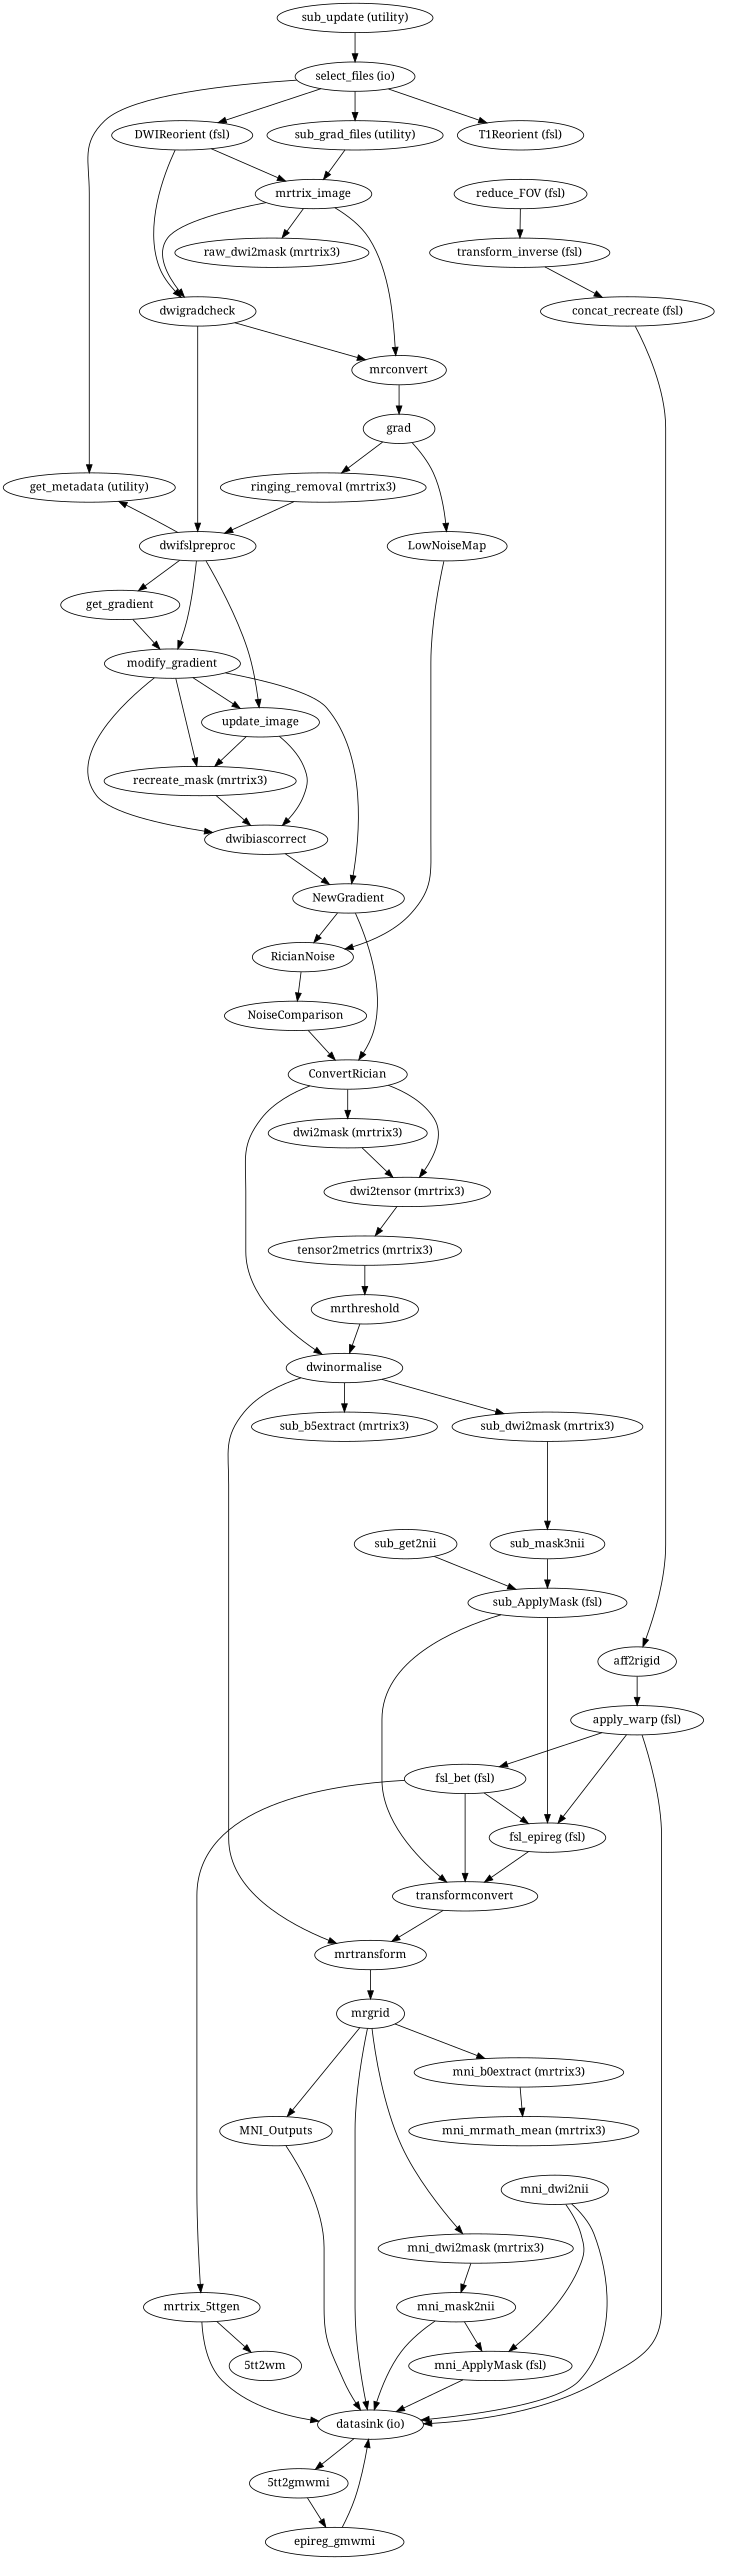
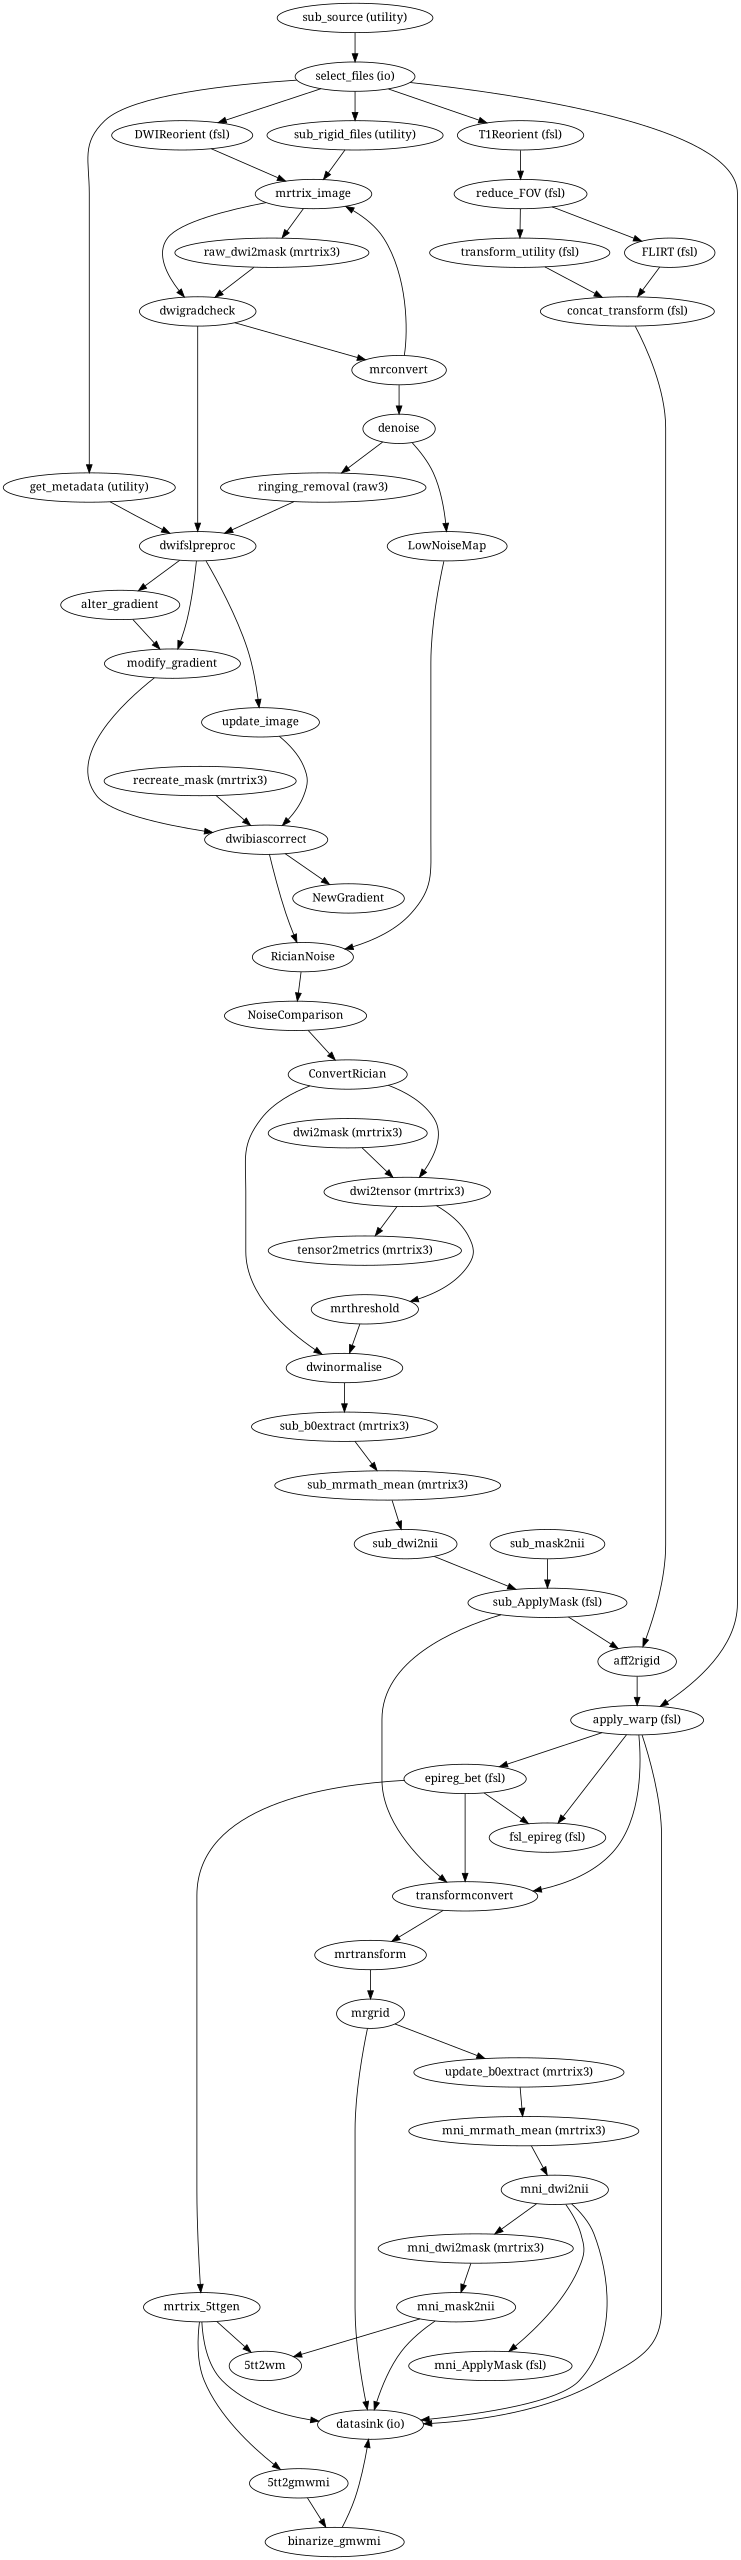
node "sub_update (utility)": label "sub_update (utility)" -> "sub_source (utility)"
node "sub_grad_files (utility)": label "sub_grad_files (utility)" -> "sub_rigid_files (utility)"
edge "T1Reorient (fsl)" -> "reduce_FOV (fsl)": added
edge "DWIReorient (fsl)" -> "dwigradcheck": now "raw_dwi2mask (mrtrix3)" -> "dwigradcheck"
node "transform_inverse (fsl)": label "transform_inverse (fsl)" -> "transform_utility (fsl)"
node "FLIRT (fsl)": added
edge "mrtrix_image" -> "mrconvert": reversed
node "concat_recreate (fsl)": label "concat_recreate (fsl)" -> "concat_transform (fsl)"
node "grad": label "grad" -> "denoise"
node "ringing_removal (mrtrix3)": label "ringing_removal (mrtrix3)" -> "ringing_removal (raw3)"
edge "dwifslpreproc" -> "get_metadata (utility)": reversed
node "get_gradient": label "get_gradient" -> "alter_gradient"
edge "modify_gradient" -> "update_image": removed
edge "modify_gradient" -> "recreate_mask (mrtrix3)": removed
edge "modify_gradient" -> "NewGradient": removed
edge "update_image" -> "recreate_mask (mrtrix3)": removed
edge "select_files (io)" -> "apply_warp (fsl)": added
edge "NewGradient" -> "RicianNoise": now "dwibiascorrect" -> "RicianNoise"
edge "NewGradient" -> "ConvertRician": removed
edge "ConvertRician" -> "dwi2mask (mrtrix3)": removed
edge "tensor2metrics (mrtrix3)" -> "mrthreshold": now "dwi2tensor (mrtrix3)" -> "mrthreshold"
node "sub_b5extract (mrtrix3)": label "sub_b5extract (mrtrix3)" -> "sub_b0extract (mrtrix3)"
node "sub_dwi2mask (mrtrix3)": removed
node "sub_mrmath_mean (mrtrix3)": added
node "sub_get2nii": label "sub_get2nii" -> "sub_dwi2nii"
node "sub_mask3nii": label "sub_mask3nii" -> "sub_mask2nii"
edge "dwinormalise" -> "mrtransform": removed
edge "sub_ApplyMask (fsl)" -> "fsl_epireg (fsl)": now "sub_ApplyMask (fsl)" -> "aff2rigid"
node "fsl_bet (fsl)": label "fsl_bet (fsl)" -> "epireg_bet (fsl)"
edge "fsl_epireg (fsl)" -> "transformconvert": now "apply_warp (fsl)" -> "transformconvert"
node "mni_b0extract (mrtrix3)": label "mni_b0extract (mrtrix3)" -> "update_b0extract (mrtrix3)"
node "MNI_Outputs": removed
edge "mrgrid" -> "mni_dwi2mask (mrtrix3)": now "mni_dwi2nii" -> "mni_dwi2mask (mrtrix3)"
edge "mni_mrmath_mean (mrtrix3)" -> "mni_dwi2nii": added
edge "mni_mask2nii" -> "mni_ApplyMask (fsl)": now "mni_mask2nii" -> "5tt2wm"
edge "mni_ApplyMask (fsl)" -> "datasink (io)": removed
edge "datasink (io)" -> "5tt2gmwmi": now "mrtrix_5ttgen" -> "5tt2gmwmi"
node "epireg_gmwmi": label "epireg_gmwmi" -> "binarize_gmwmi"
